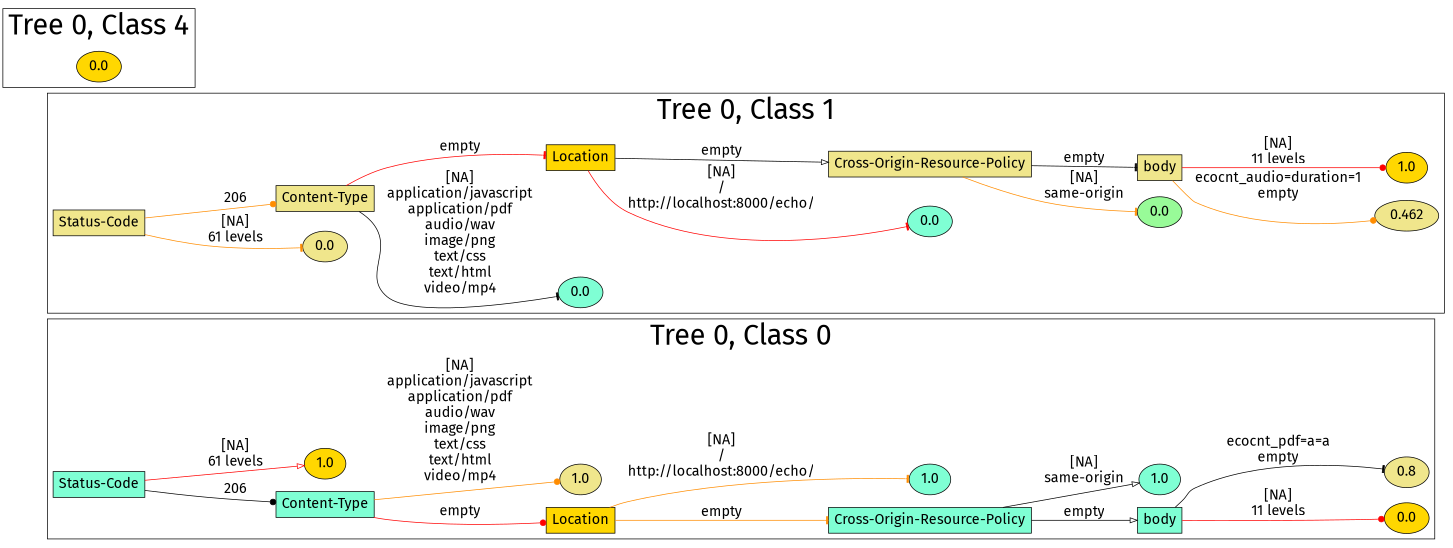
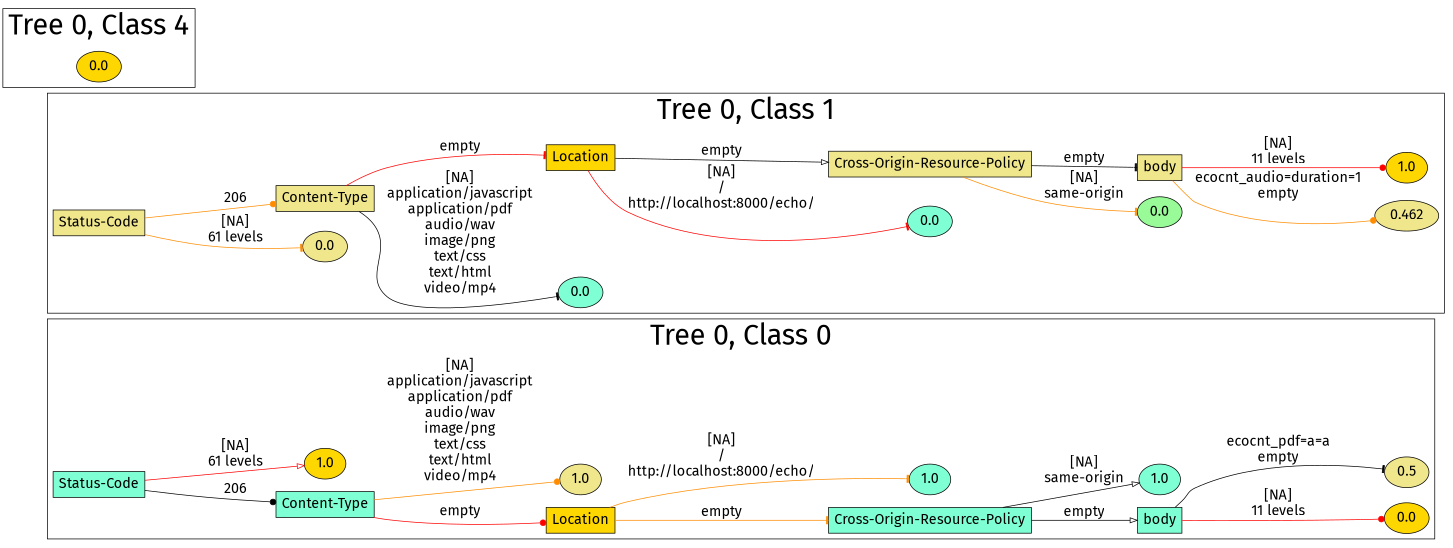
node "0.8": label "0.8" -> "0.5"
